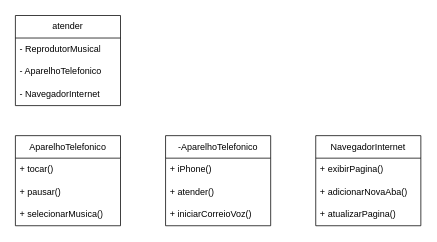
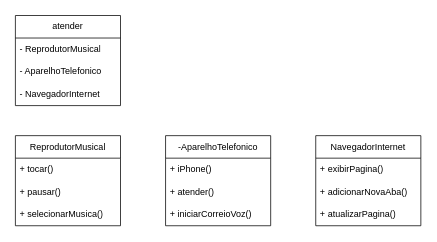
node "AparelhoTelefonico": label "AparelhoTelefonico" -> "ReprodutorMusical"
